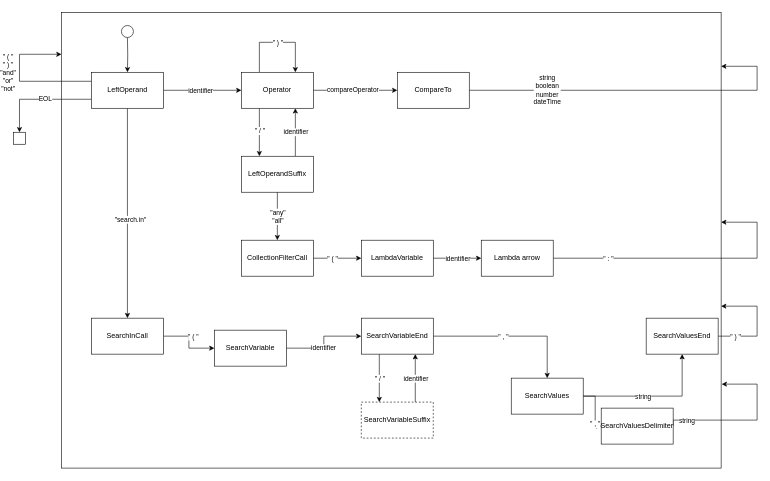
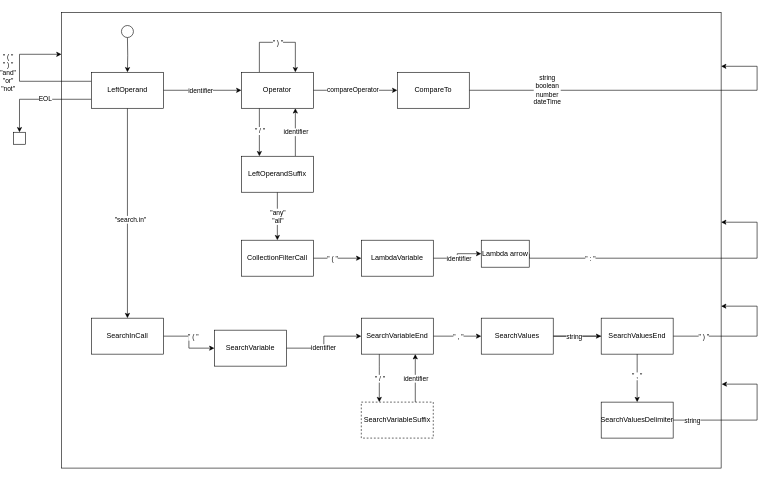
node "Lambda arrow": size 72x36 -> 48x27
node "SearchValuesEnd": moved (683, 336) -> (638, 336)
node "SearchValues": moved (548, 396) -> (518, 336)
node "SearchValuesDelimiter": moved (638, 426) -> (638, 420)
